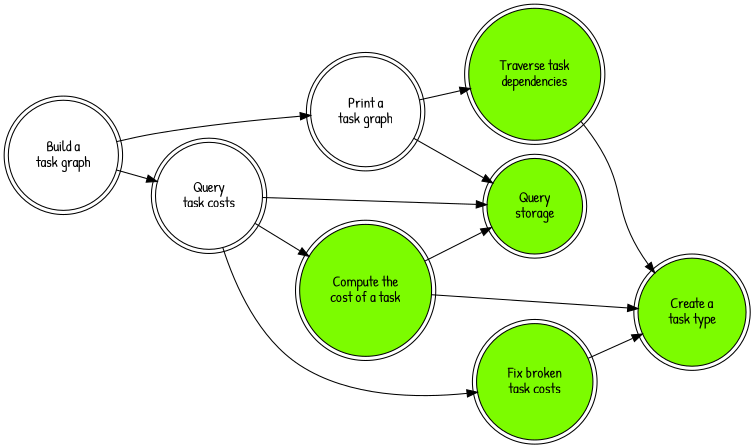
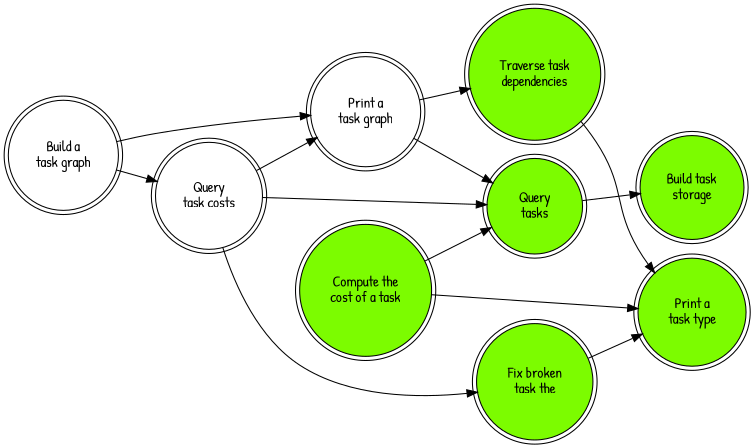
node "Build task storage": added
node "Query storage": label "Query storage" -> "Query tasks"
edge "Query task costs" -> "Compute the cost of a task": now "Query task costs" -> "Print a task graph"
node "Create a task type": label "Create a task type" -> "Print a task type"
node "Fix broken task costs": label "Fix broken task costs" -> "Fix broken task the"
